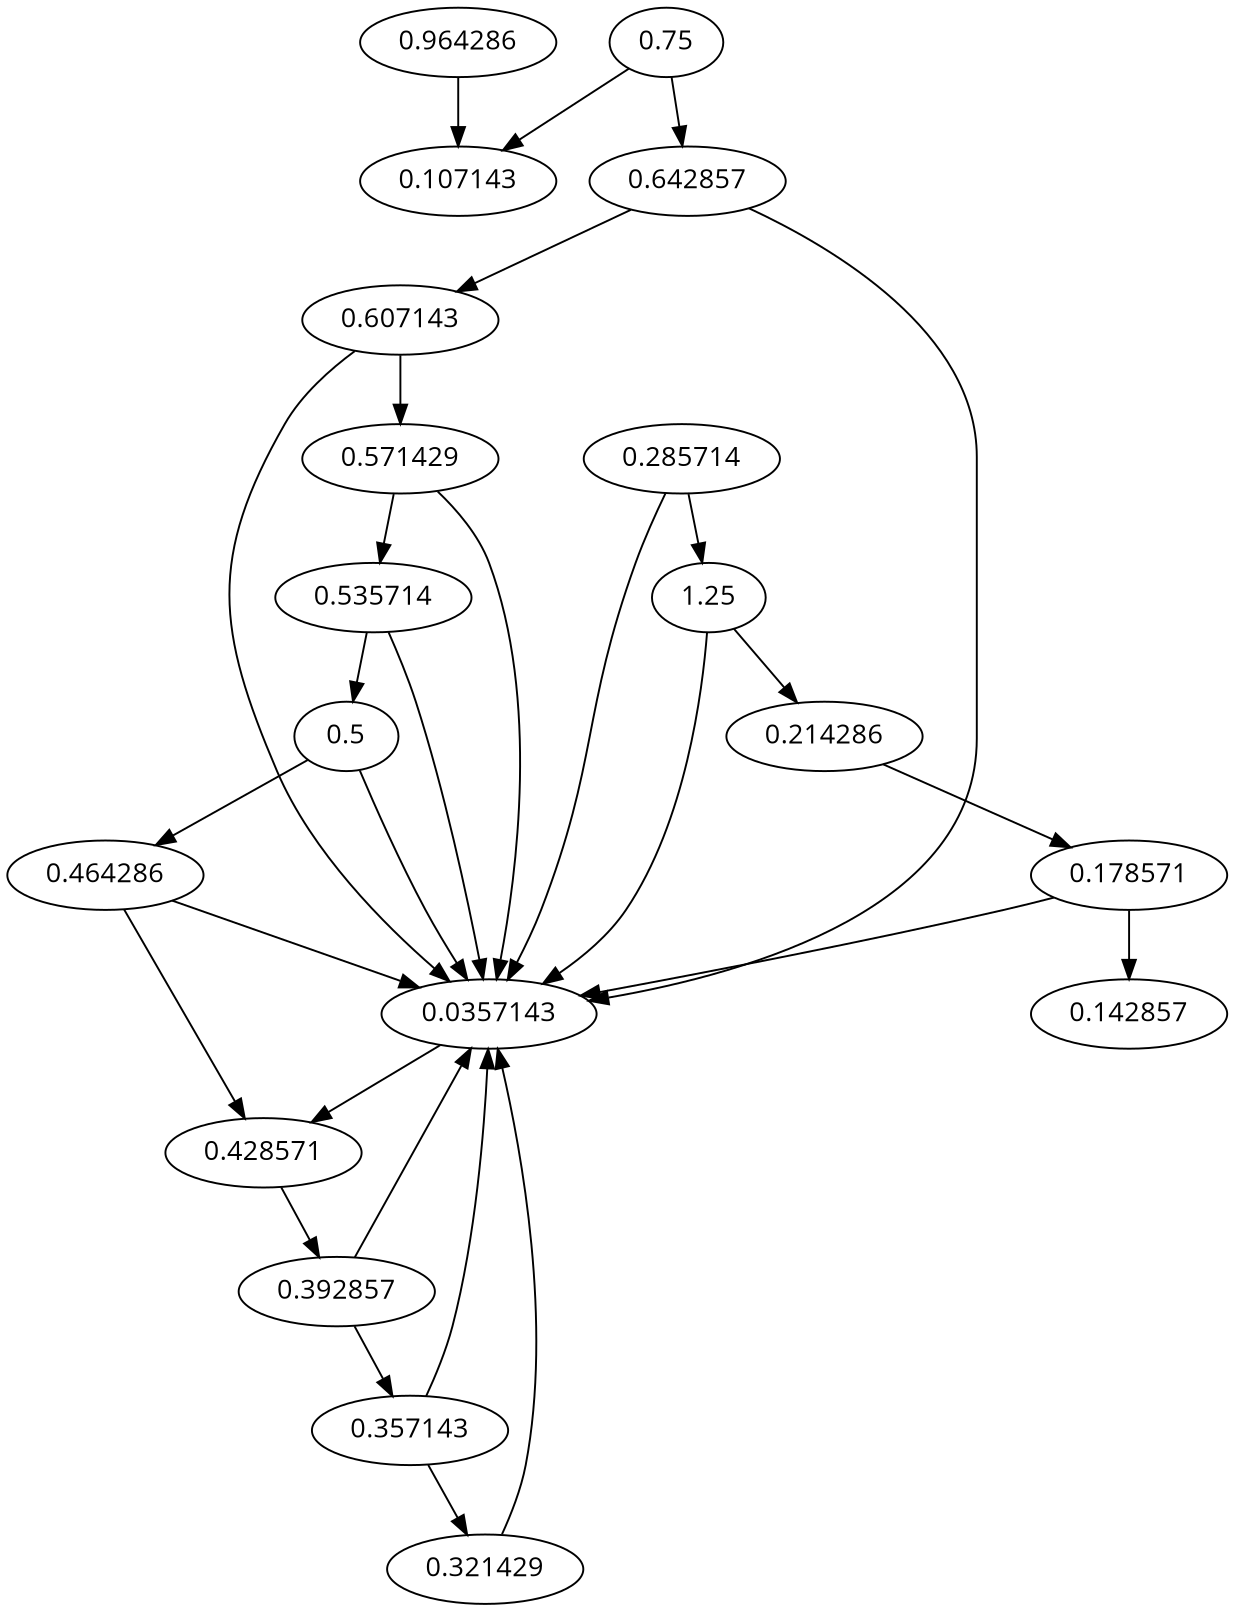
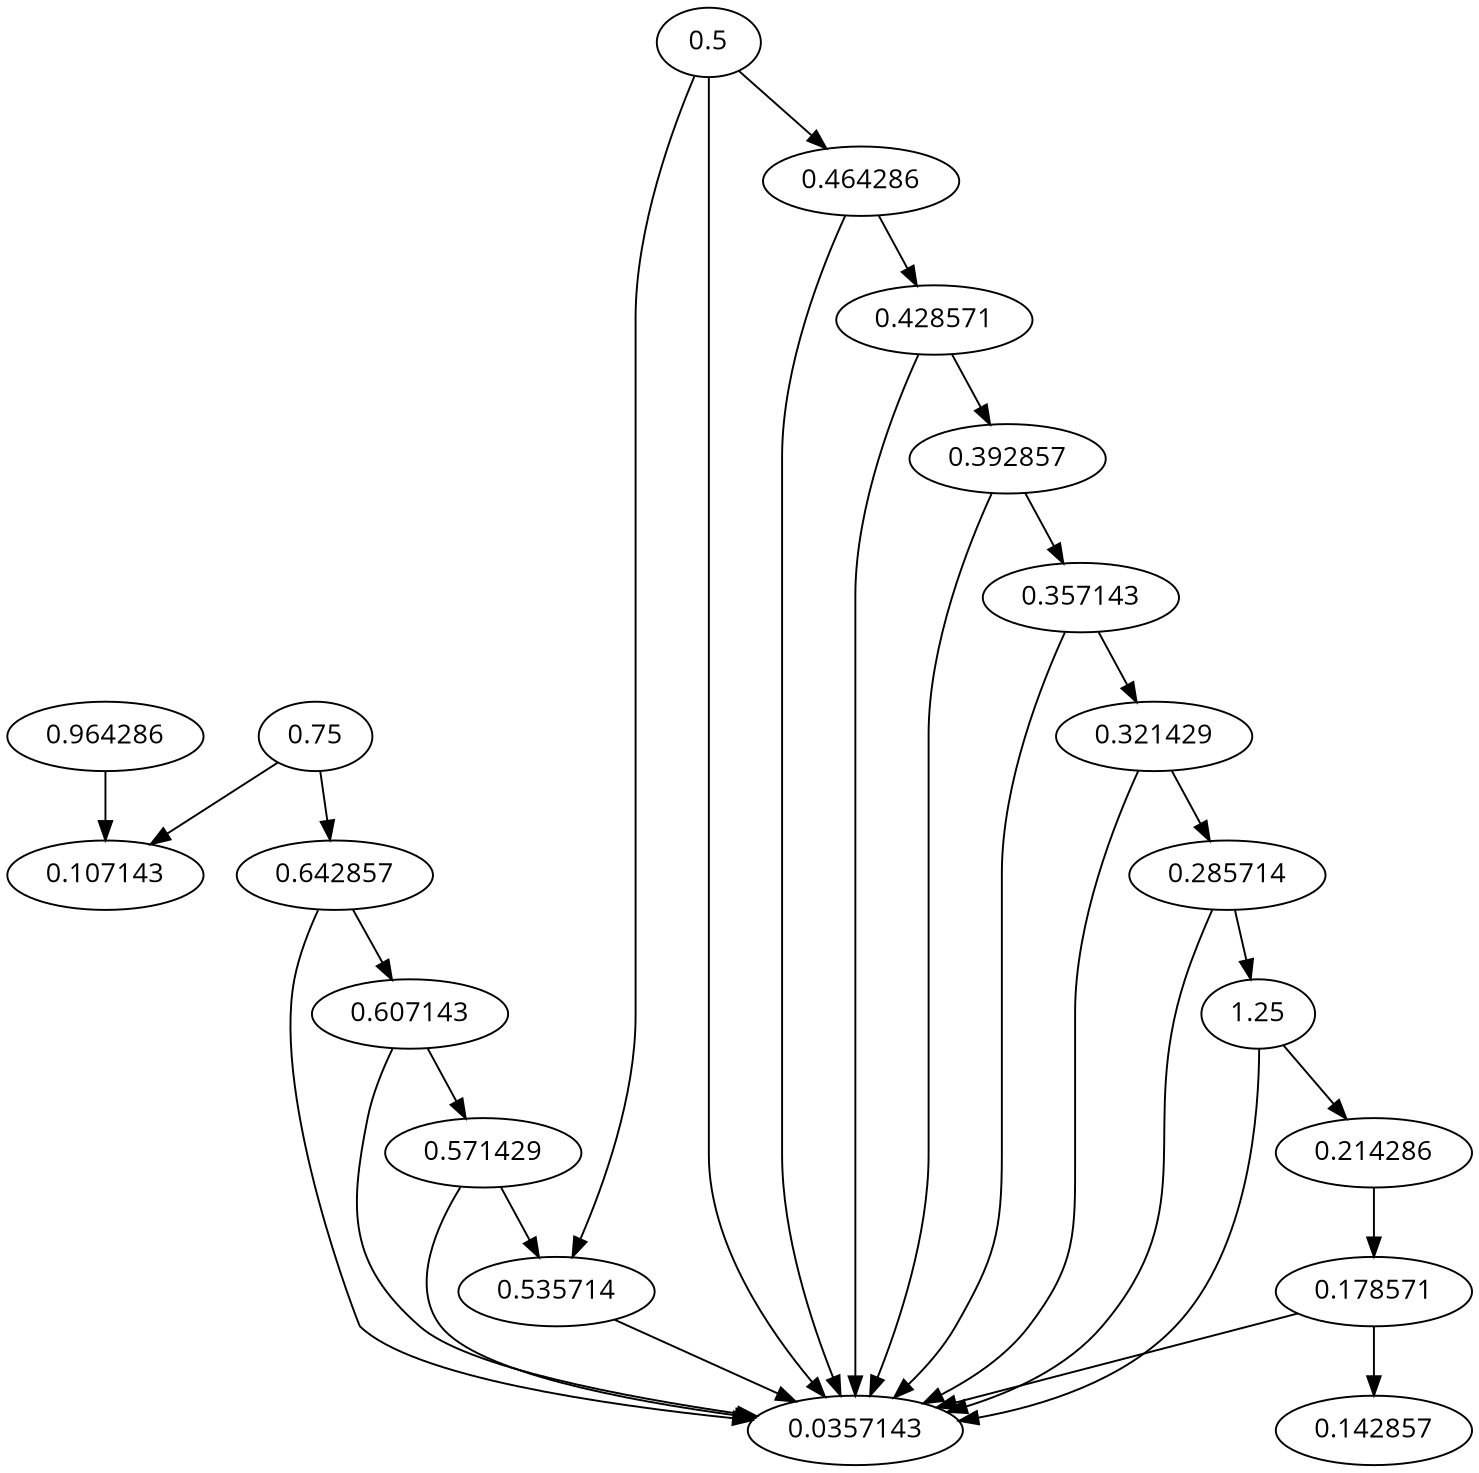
edge "0.535714" -> "0.5": reversed
edge "0.321429" -> "0.285714": added
edge "0.0357143" -> "0.428571": reversed
